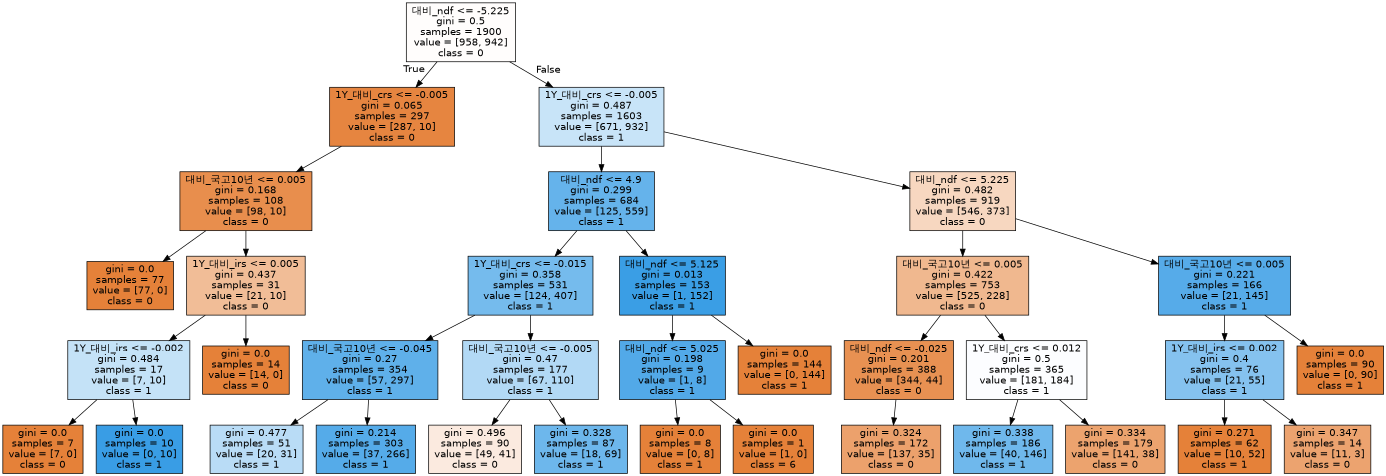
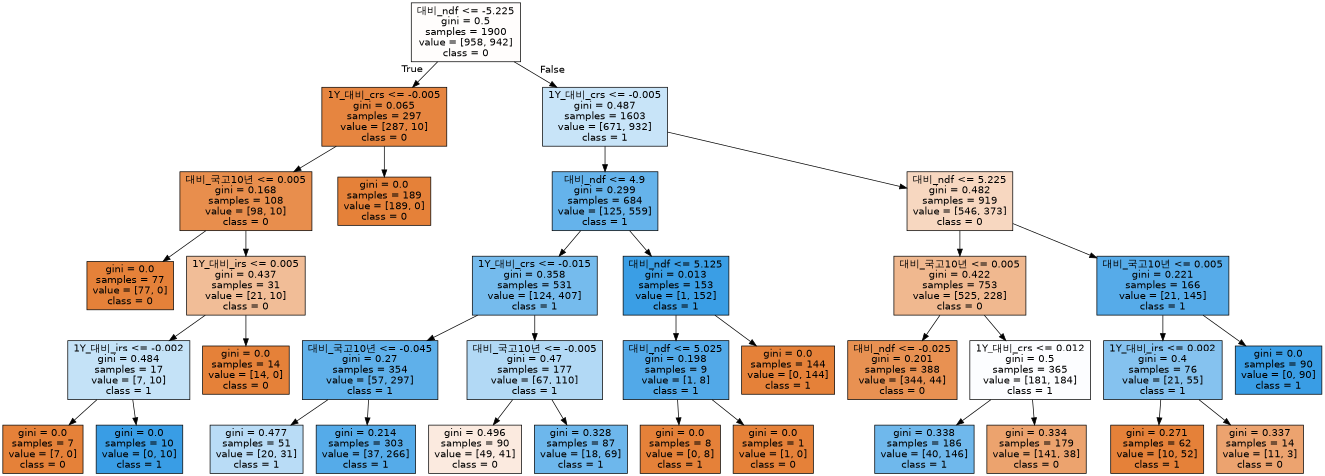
node "gini = 0.0 samples = 189 value = [189, 0] class = 0": added
node "gini = 0.0 samples = 90 value = [0, 90] class = 1": fillcolor #e58139 -> #399de5
node "gini = 0.0 samples = 1 value = [1, 0] class = 6": label "gini = 0.0 samples = 1 value = [1, 0] class = 6" -> "gini = 0.0 samples = 1 value = [1, 0] class = 0"
node "gini = 0.324 samples = 172 value = [137, 35] class = 0": removed
node "gini = 0.347 samples = 14 value = [11, 3] class = 0": label "gini = 0.347 samples = 14 value = [11, 3] class = 0" -> "gini = 0.337 samples = 14 value = [11, 3] class = 0"
